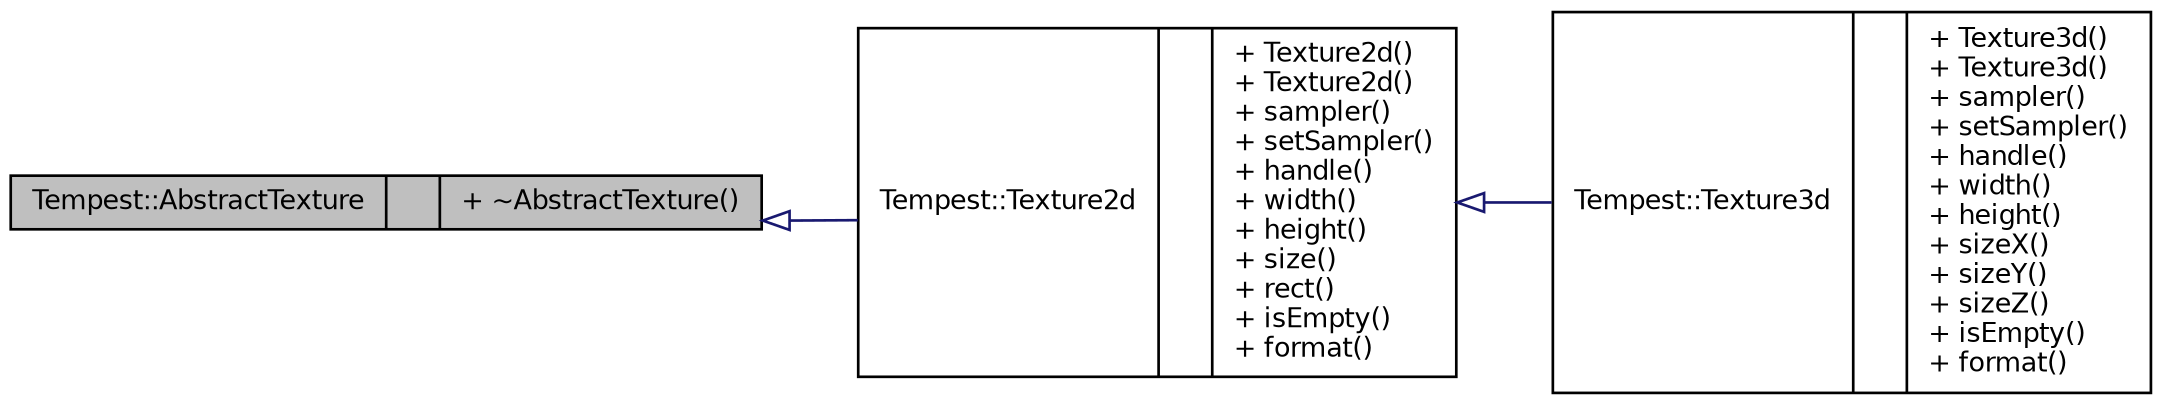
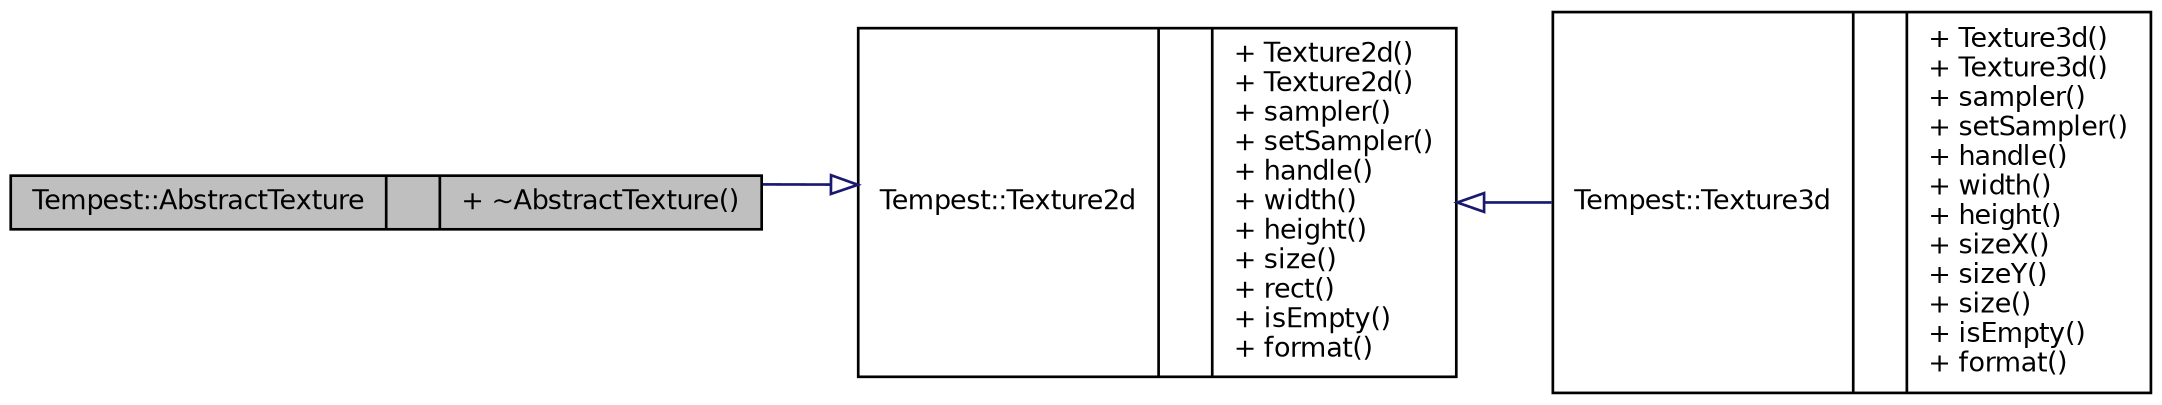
edge "Tempest::Texture2d" -> "Tempest::AbstractTexture": reversed
node "Tempest::Texture3d": text "+ sizeZ()" -> "+ size()"
